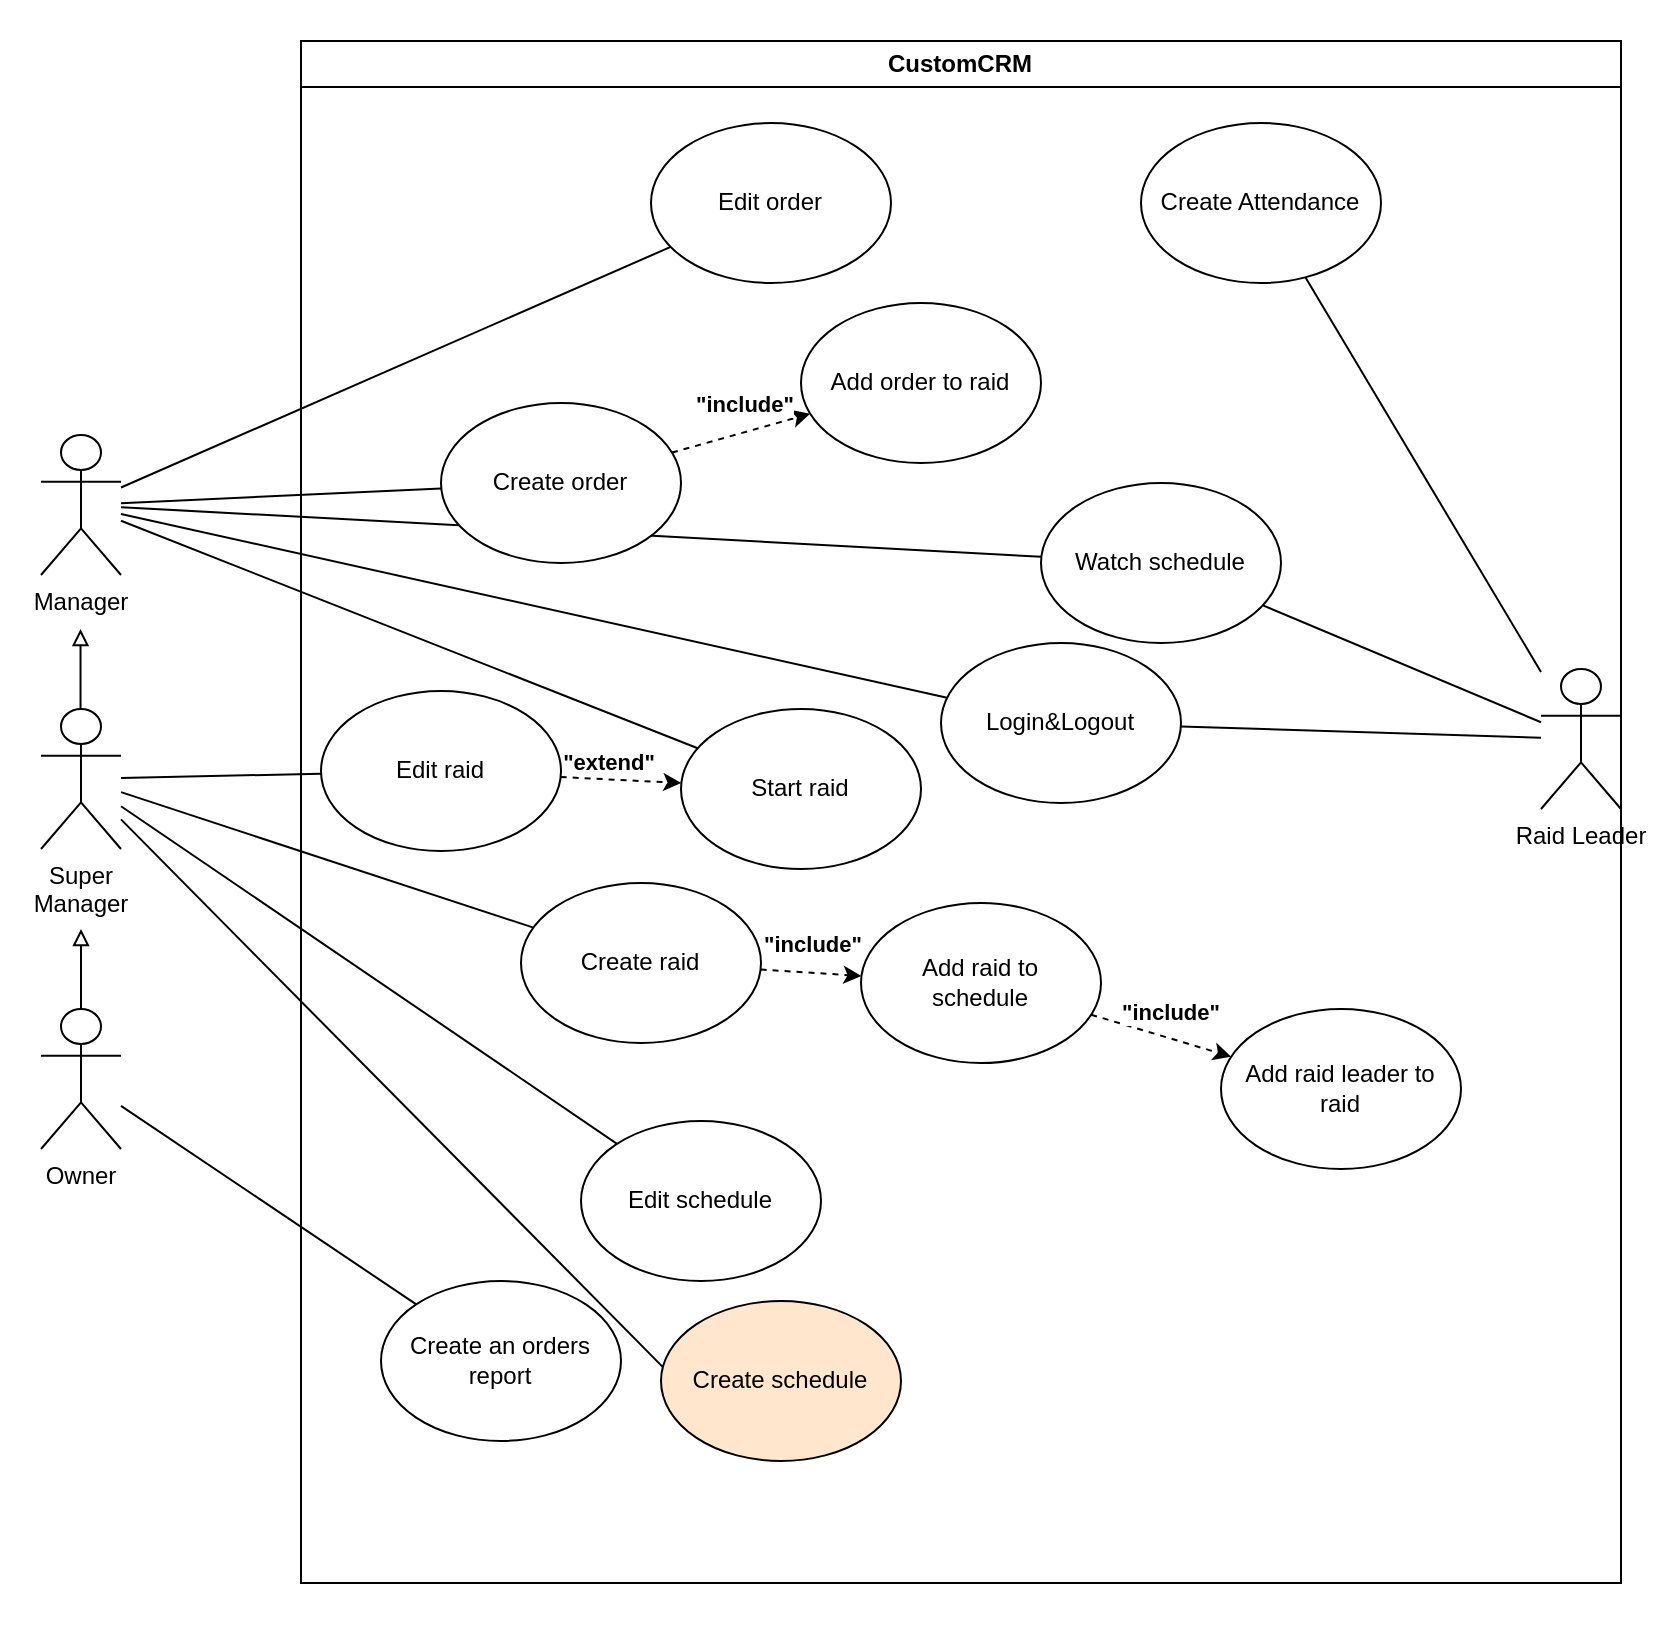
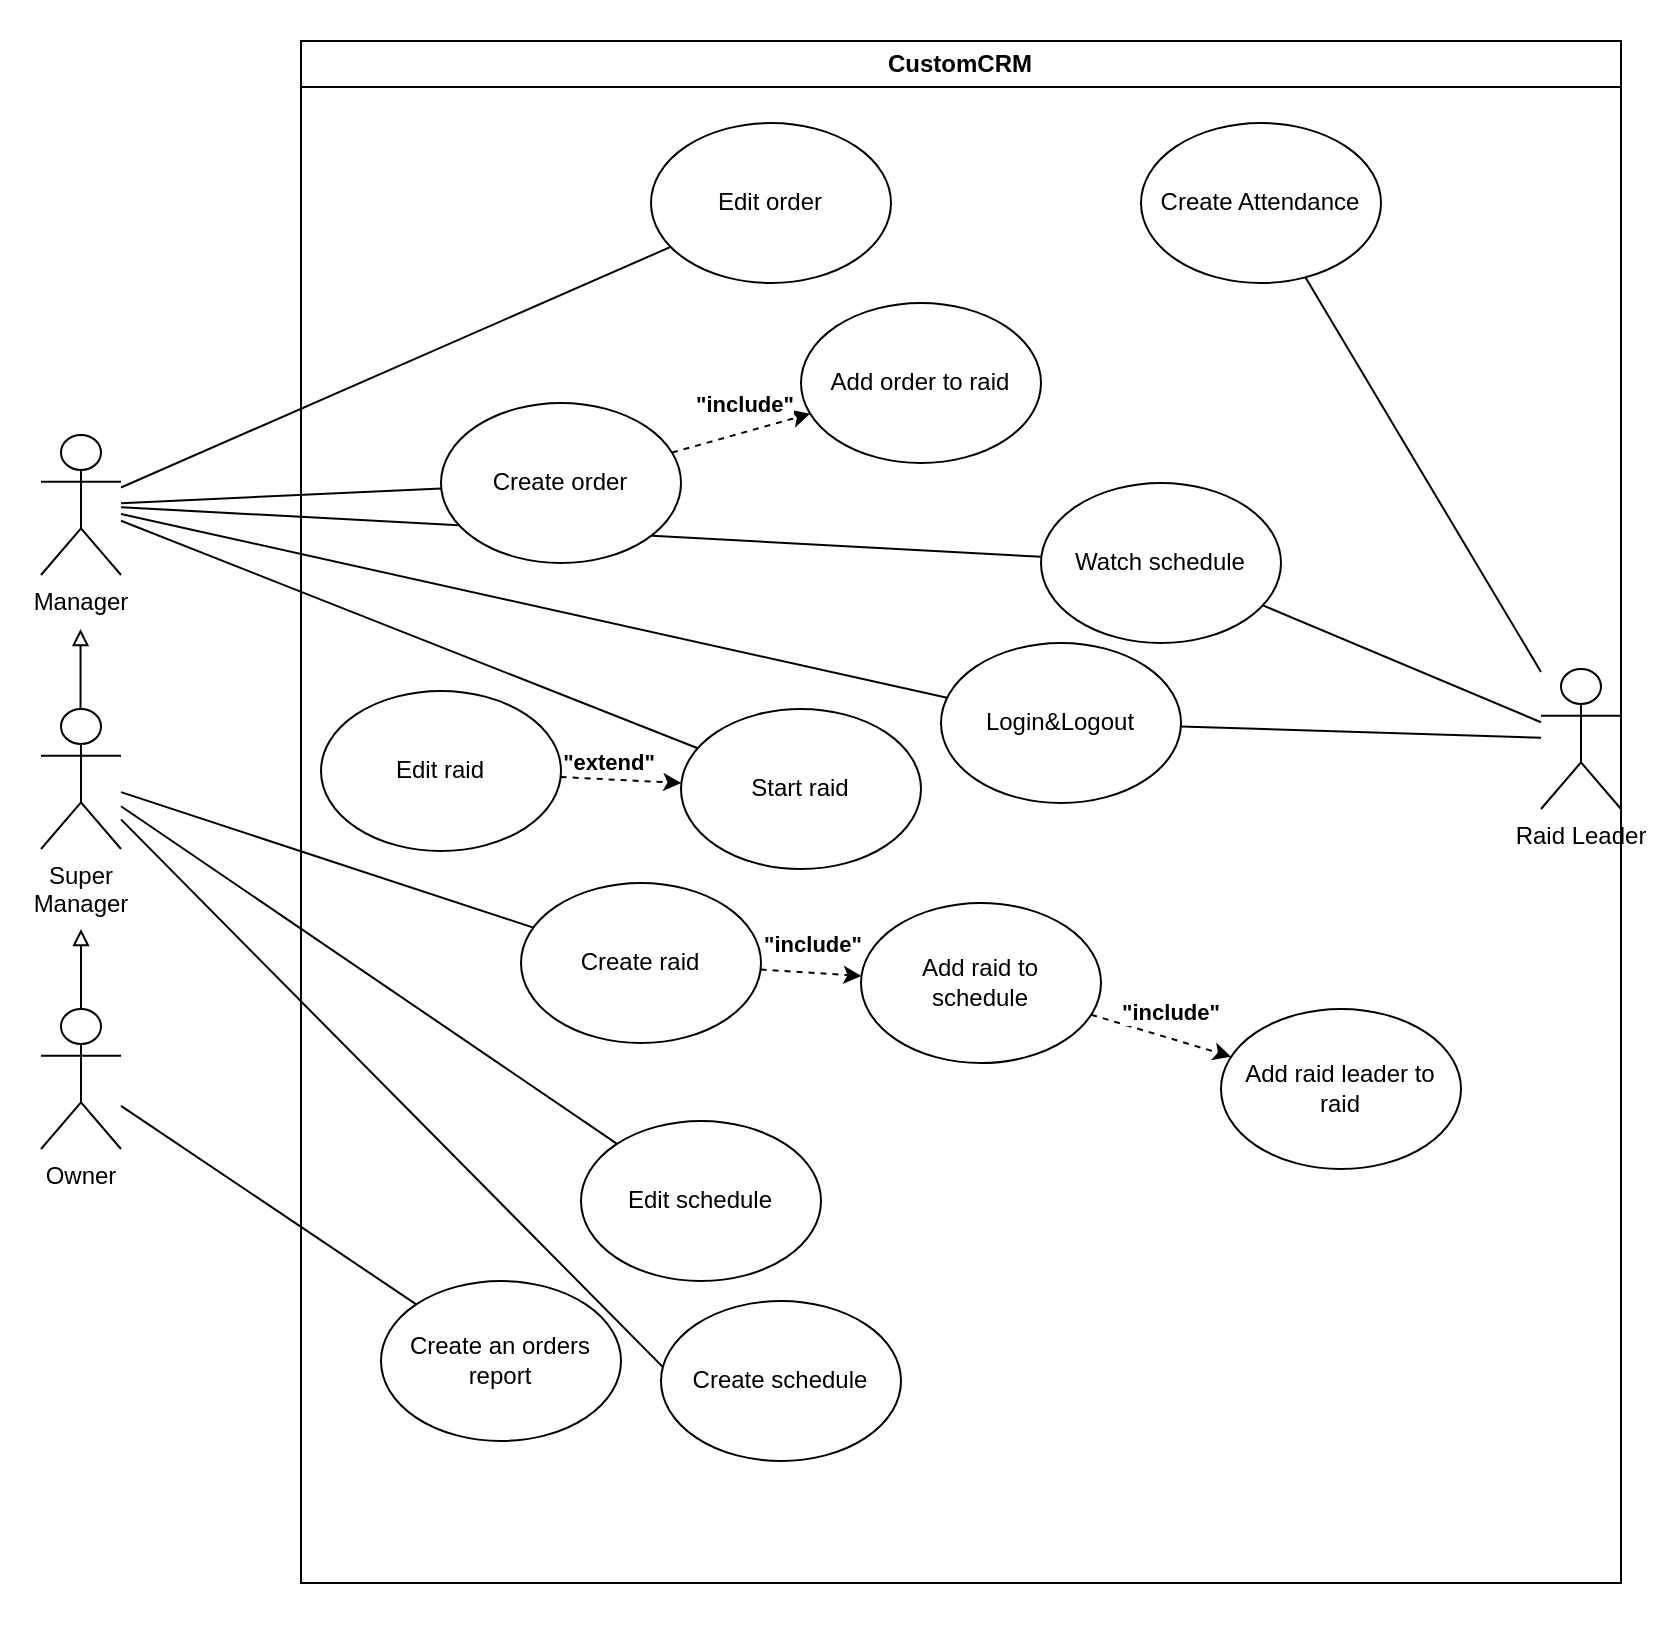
edge "Edit raid" -- "Super Manager": removed
node "Create schedule": fillcolor #ffe6cc -> #ffffff
